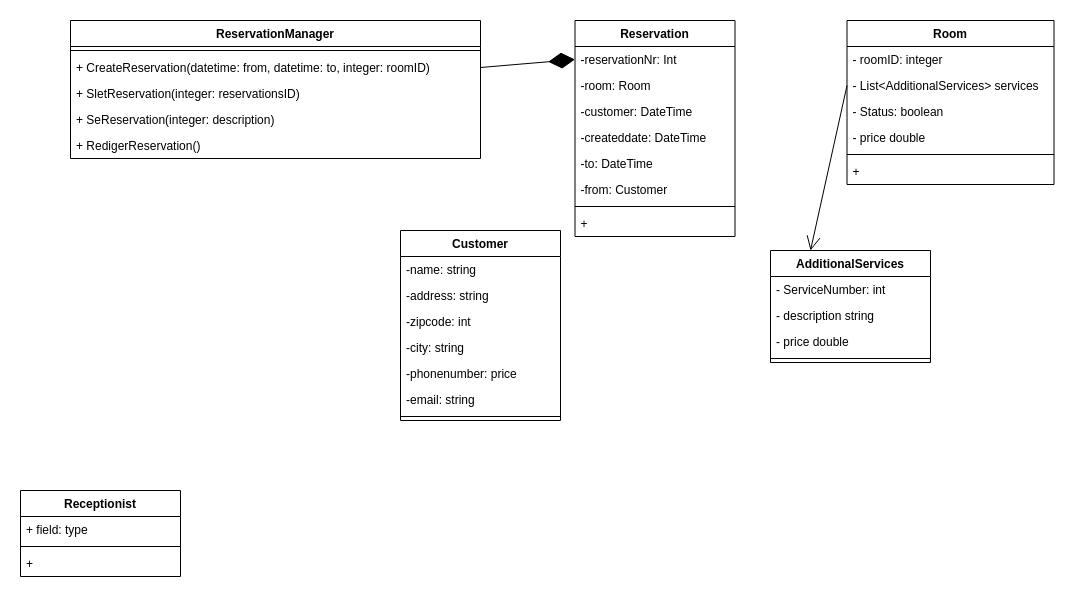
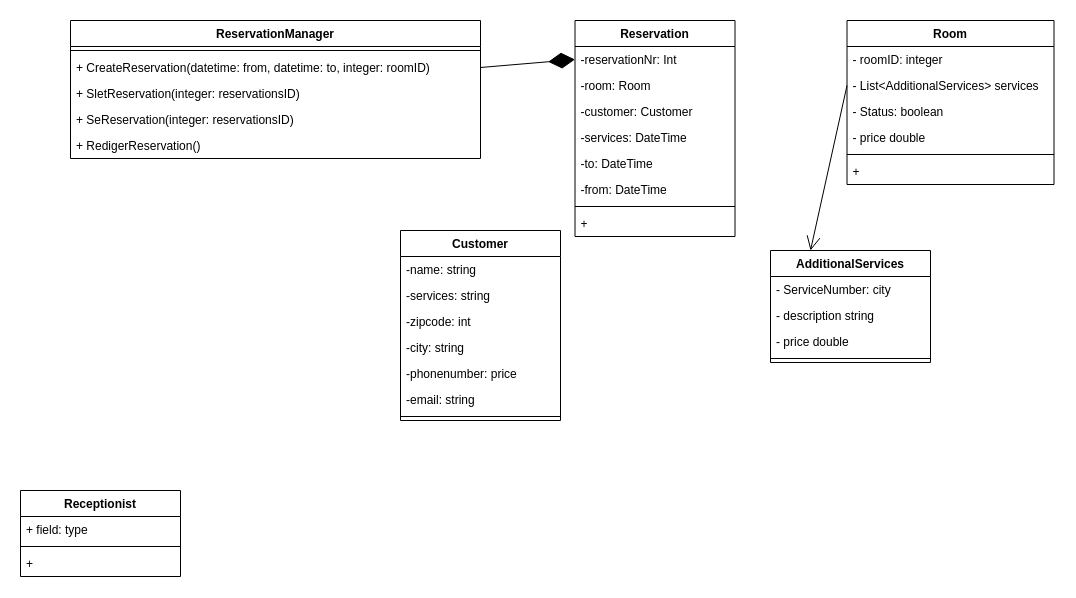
node "-customer: DateTime": label "-customer: DateTime" -> "-customer: Customer"
node "+ SeReservation(integer: description)": label "+ SeReservation(integer: description)" -> "+ SeReservation(integer: reservationsID)"
node "-createddate: DateTime": label "-createddate: DateTime" -> "-services: DateTime"
node "-from: Customer": label "-from: Customer" -> "-from: DateTime"
node "- ServiceNumber: int": label "- ServiceNumber: int" -> "- ServiceNumber: city"
node "-address: string": label "-address: string" -> "-services: string"
